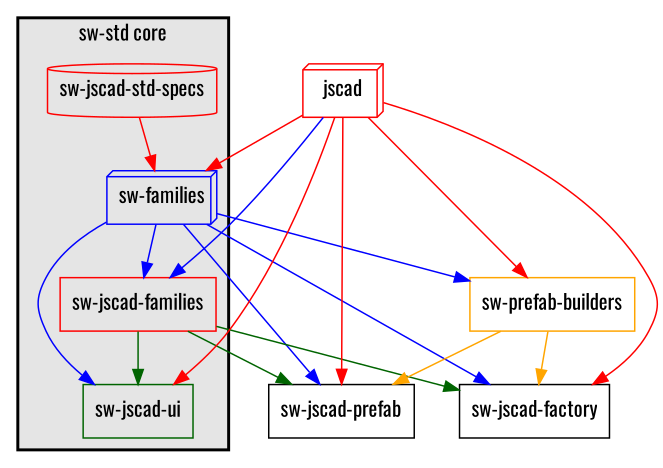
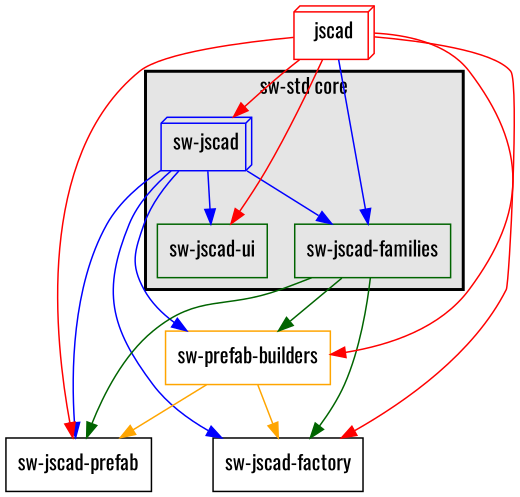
node "sw-jscad-std-specs": removed
node "sw-families": label "sw-families" -> "sw-jscad"
node "sw-jscad-families": color red -> darkgreen
edge "sw-jscad-families" -> "sw-jscad-ui": now "sw-jscad-families" -> "sw-prefab-builders"
